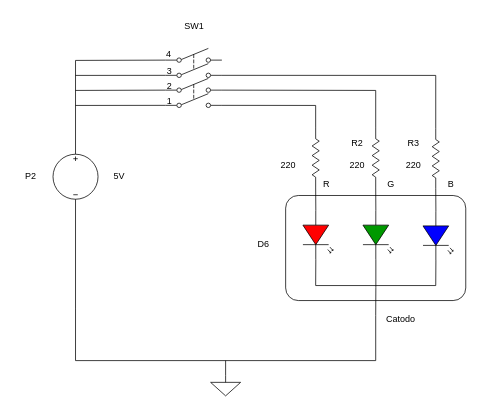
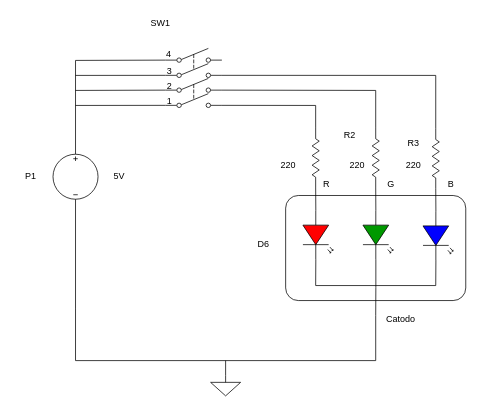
node "SW1": moved (194, 27) -> (160, 23)
node "R2": moved (357, 143) -> (349, 135)
node "P2": label "P2" -> "P1"
